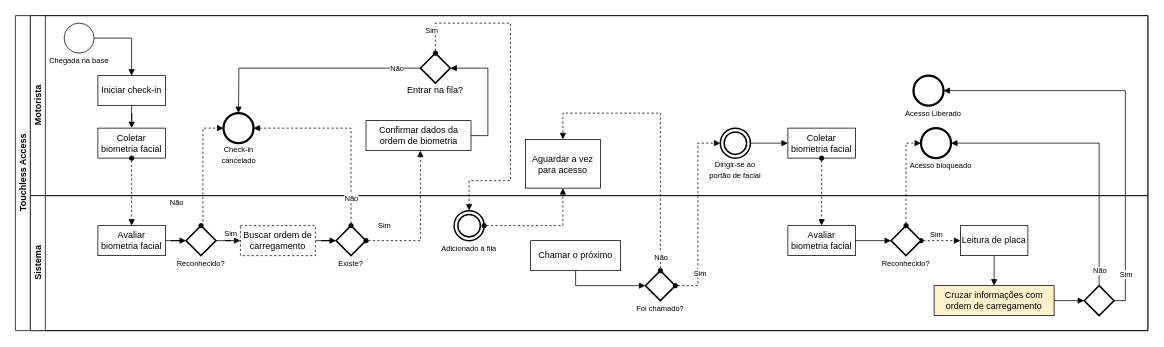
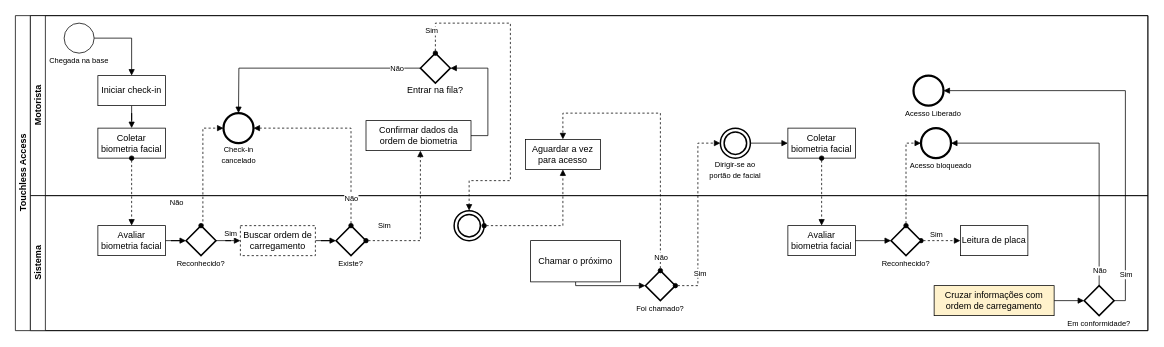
node "Aguardar a vez para acesso": size 75x49 -> 75x30
node "Adicionado à fila": removed
node "Chamar o próximo": size 90x30 -> 90x41
edge "Leitura de placa" -> "Cruzar informações com ordem de carregamento": removed
node "Em conformidade?": added
